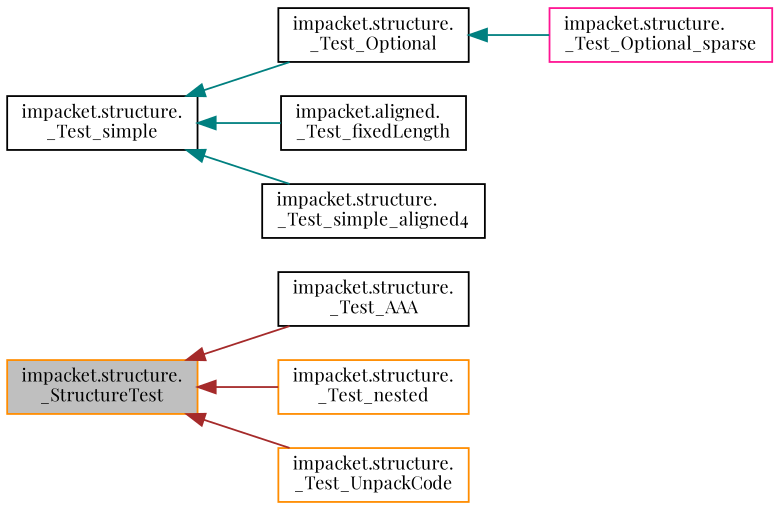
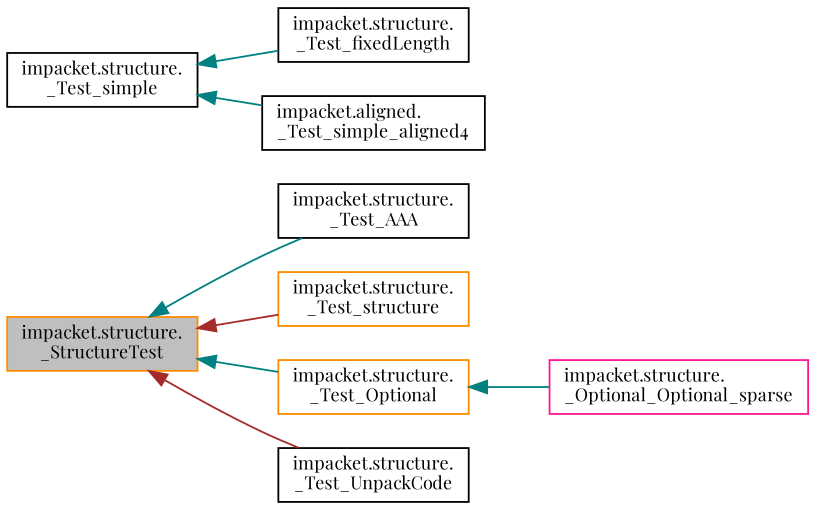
node "impacket.structure. _Test_Optional": color black -> darkorange
node "impacket.structure. _Test_Optional_sparse": label "impacket.structure. _Test_Optional_sparse" -> "impacket.structure. _Optional_Optional_sparse"
edge "impacket.structure. _Test_Optional" -> "impacket.structure. _Test_simple": now "impacket.structure. _Test_Optional" -> "impacket.structure. _StructureTest"
node "impacket.aligned. _Test_fixedLength": label "impacket.aligned. _Test_fixedLength" -> "impacket.structure. _Test_fixedLength"
node "impacket.structure. _Test_simple_aligned4": label "impacket.structure. _Test_simple_aligned4" -> "impacket.aligned. _Test_simple_aligned4"
edge "impacket.structure. _Test_AAA" -> "impacket.structure. _StructureTest": color brown -> teal
node "impacket.structure. _Test_nested": label "impacket.structure. _Test_nested" -> "impacket.structure. _Test_structure"
node "impacket.structure. _Test_UnpackCode": color darkorange -> black
